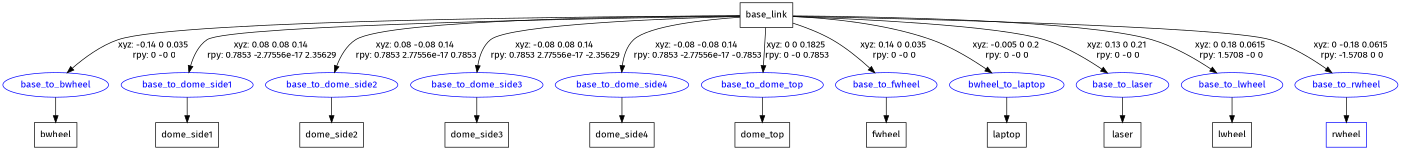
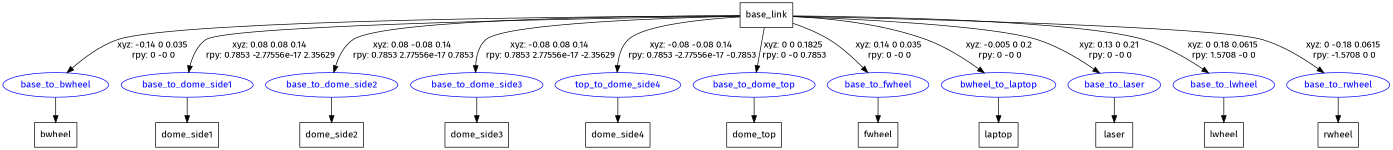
node "base_to_dome_side4": label "base_to_dome_side4" -> "top_to_dome_side4"
node "rwheel": color blue -> black
